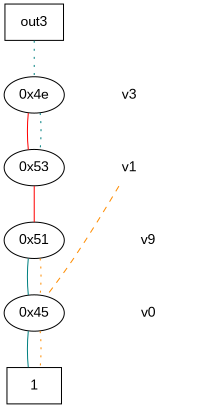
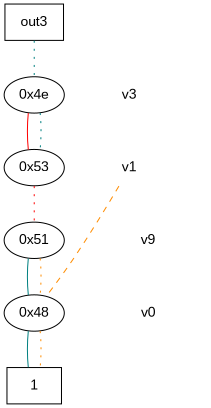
edge "0x53" -- "0x51": style solid -> dotted
node "0x45": label "0x45" -> "0x48"
